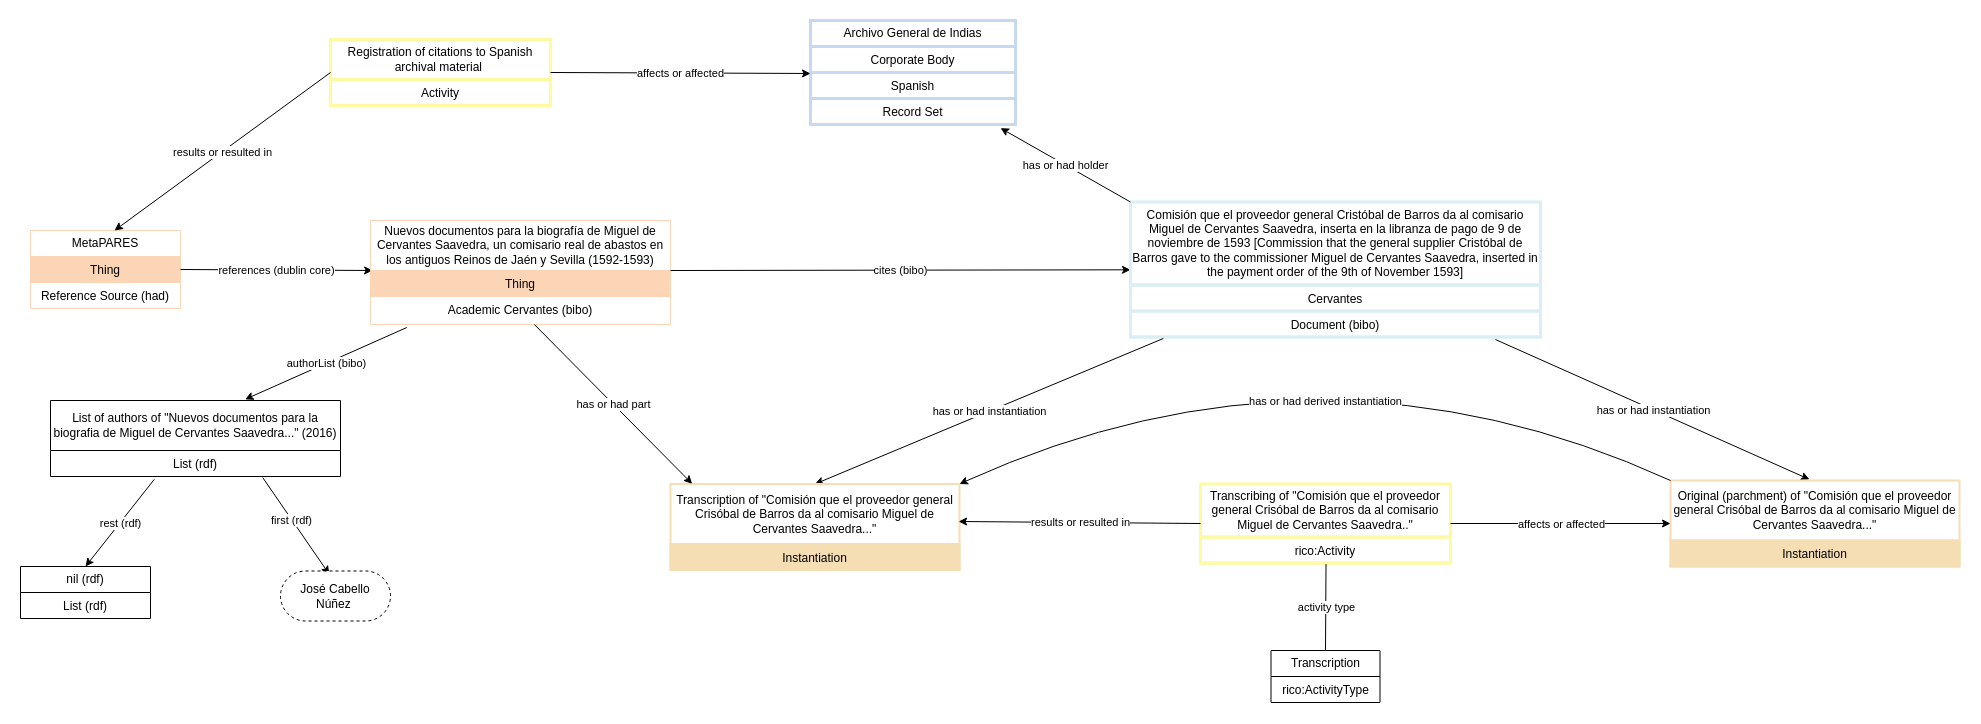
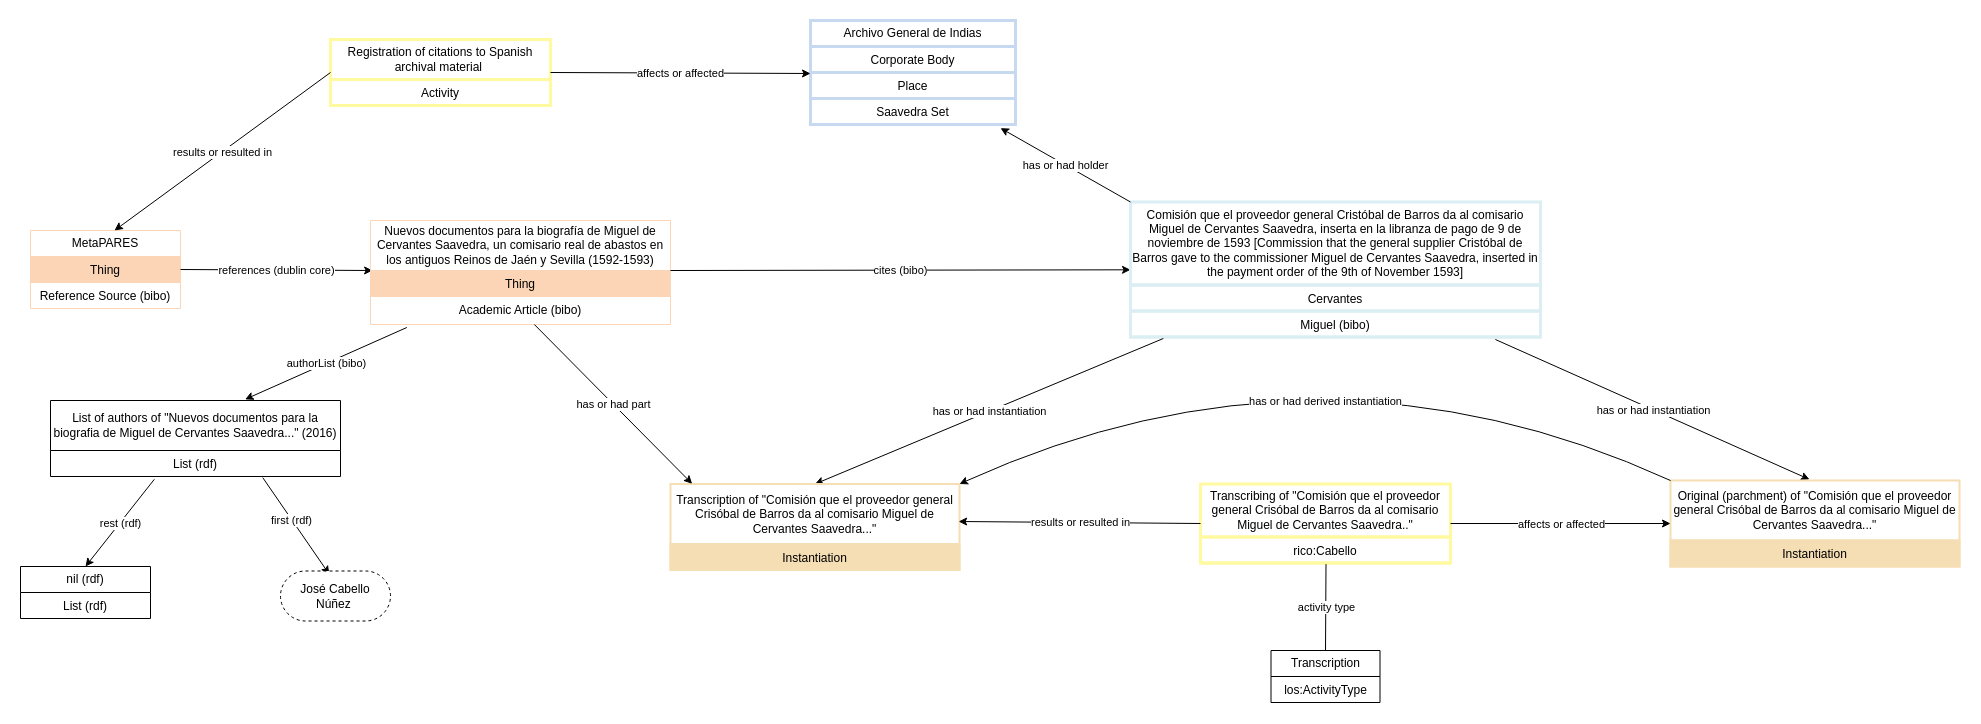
node "Spanish": label "Spanish" -> "Place"
node "Record Set": label "Record Set" -> "Saavedra Set"
node "Reference Source (had)": label "Reference Source (had)" -> "Reference Source (bibo)"
node "Academic Cervantes (bibo)": label "Academic Cervantes (bibo)" -> "Academic Article (bibo)"
node "Document (bibo)": label "Document (bibo)" -> "Miguel (bibo)"
node "rico:Activity": label "rico:Activity" -> "rico:Cabello"
node "rico:ActivityType": label "rico:ActivityType" -> "los:ActivityType"
